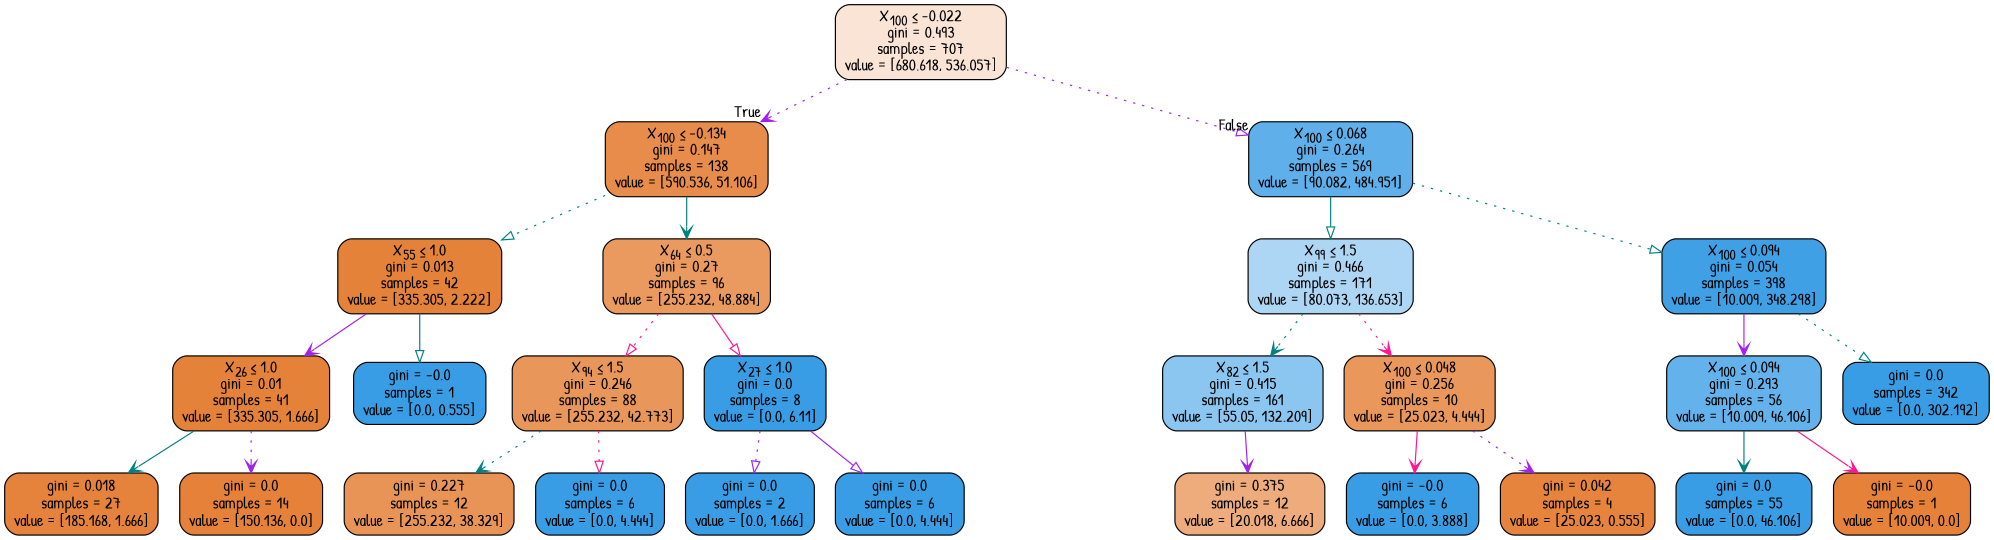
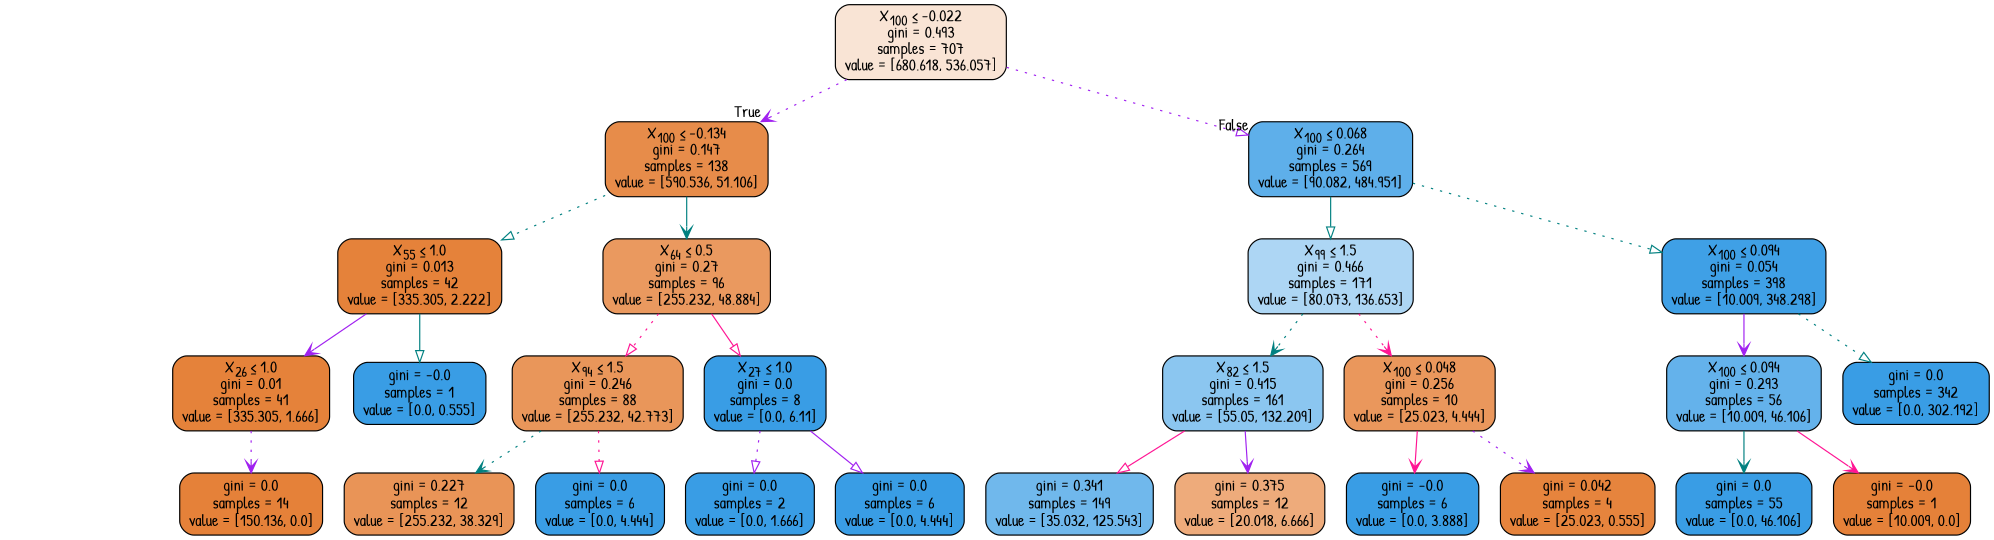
node "gini = 0.018": removed
node "gini = 0.341": added
